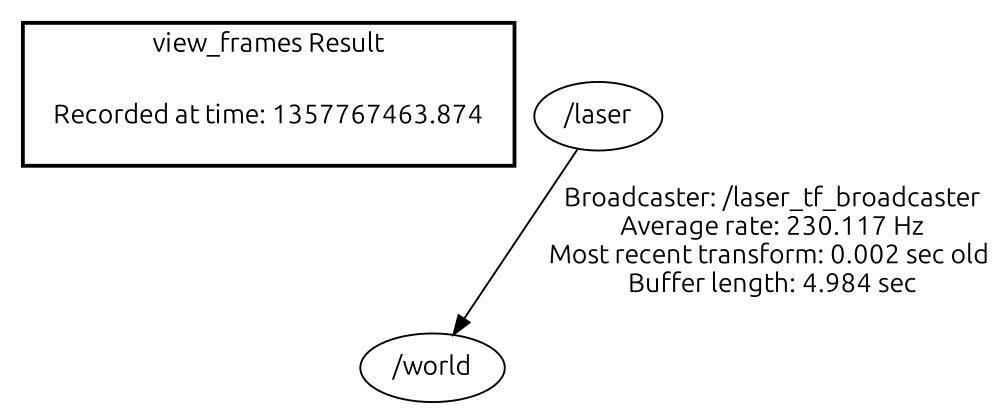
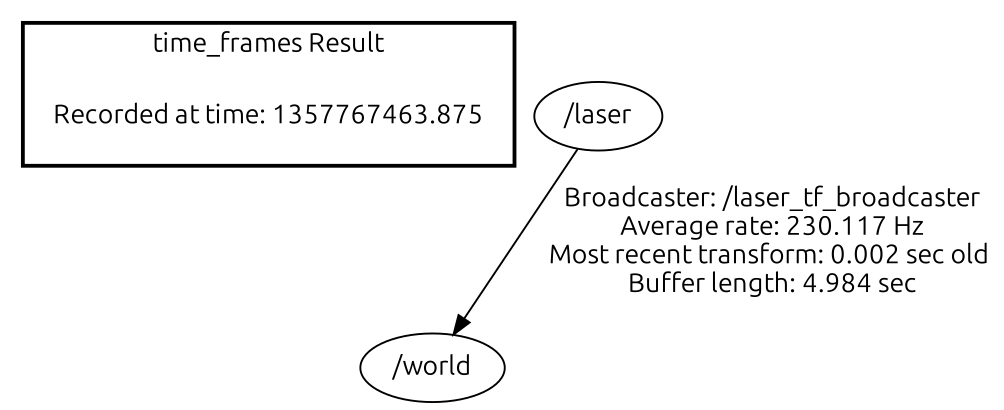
cluster "view_frames Result": label "view_frames Result" -> "time_frames Result"
node "Recorded at time: 1357767463.874": label "Recorded at time: 1357767463.874" -> "Recorded at time: 1357767463.875"
